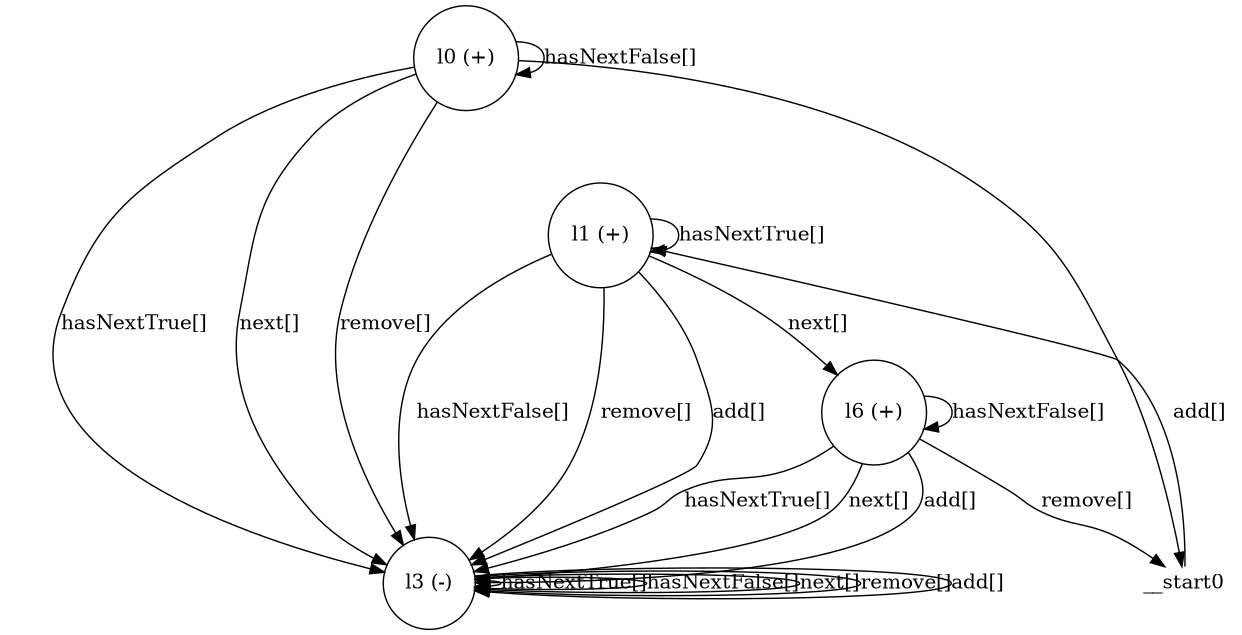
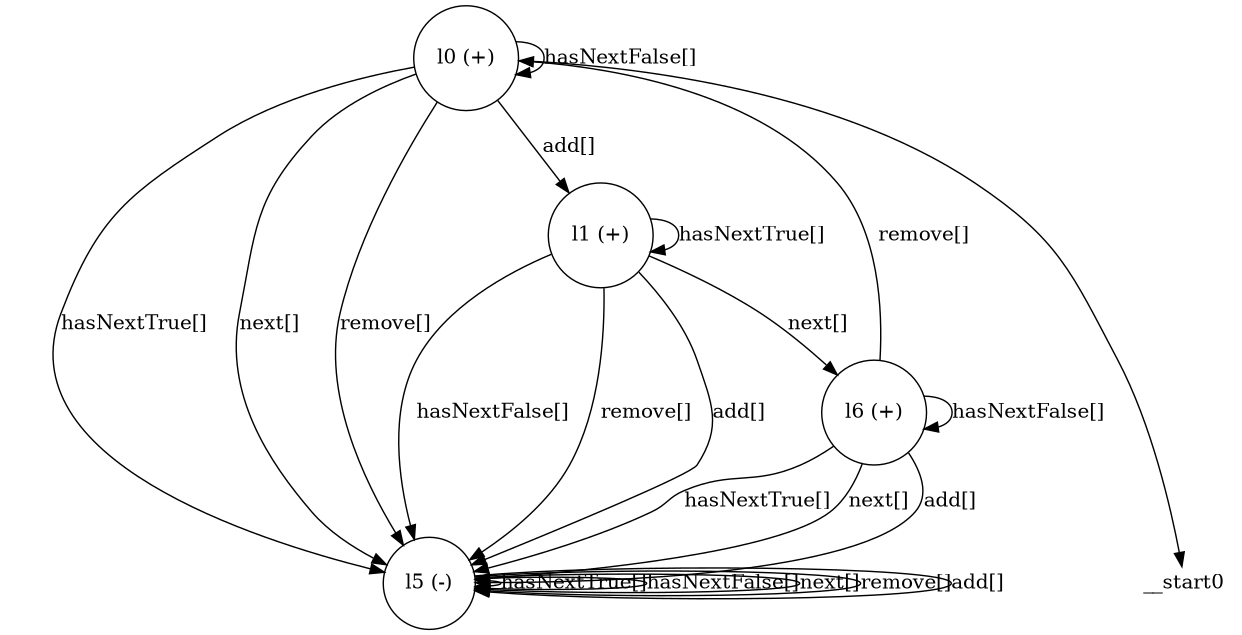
edge "__start0" -> "l1 (+)": now "l0 (+)" -> "l1 (+)"
edge "l6 (+)" -> "__start0": now "l6 (+)" -> "l0 (+)"
node "l3 (-)": label "l3 (-)" -> "l5 (-)"
